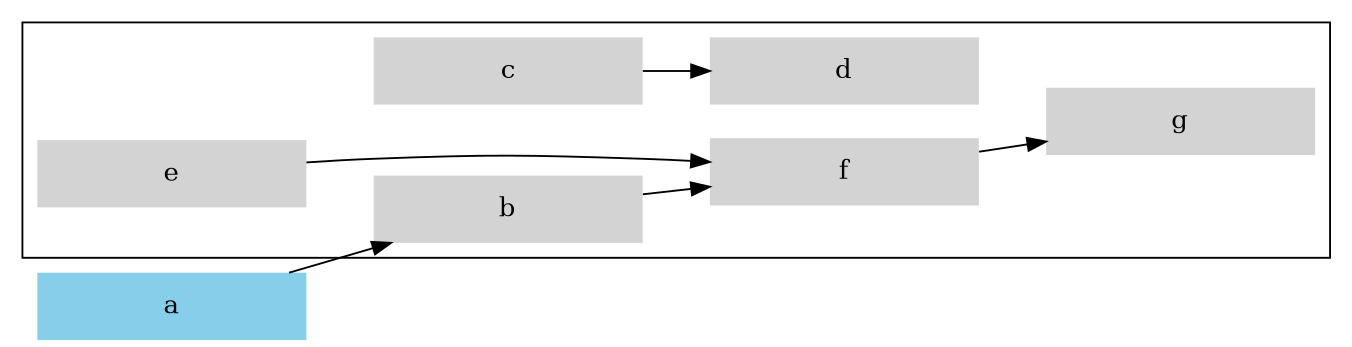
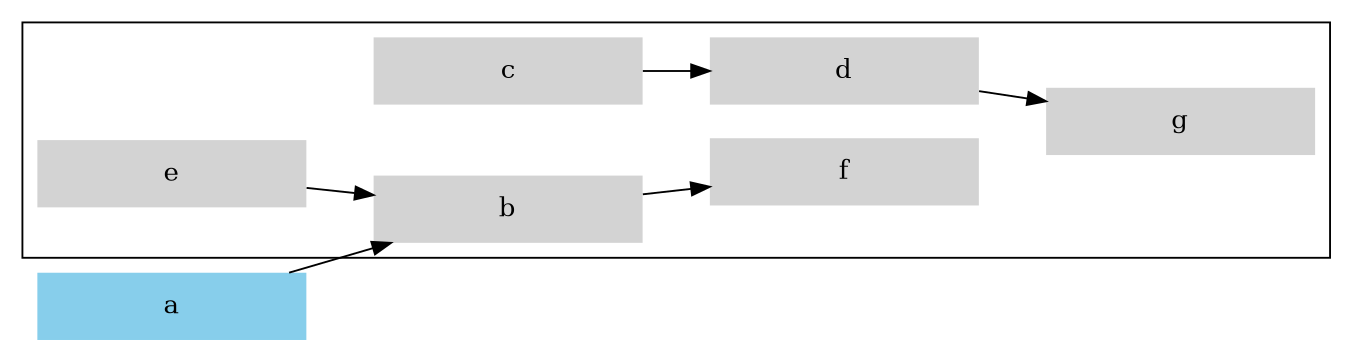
edge "f" -> "g": now "d" -> "g"
edge "e" -> "f": now "e" -> "b"
